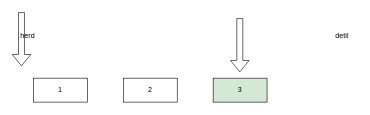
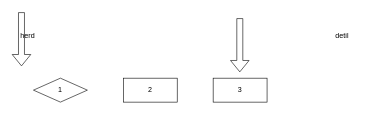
node "1": shape rectangle -> diamond
node "3": fillcolor #d5e8d4 -> #ffffff
